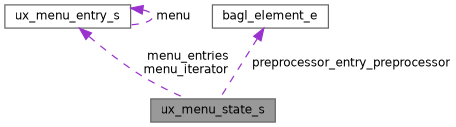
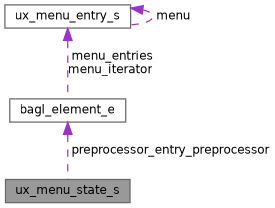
edge "ux_menu_state_s" -> "ux_menu_entry_s": now "bagl_element_e" -> "ux_menu_entry_s"
